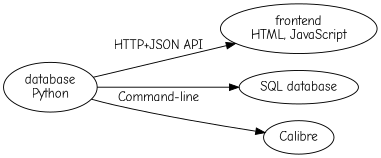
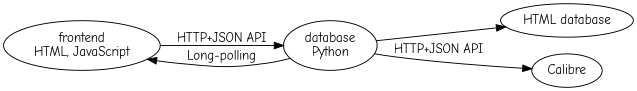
edge "database Python" -> "frontend HTML, JavaScript": label "HTTP+JSON API" -> "Long-polling"
edge "frontend HTML, JavaScript" -> "database Python": added, label "HTTP+JSON API"
node "SQL database": label "SQL database" -> "HTML database"
edge "database Python" -> "Calibre": label "Command-line" -> "HTTP+JSON API"
